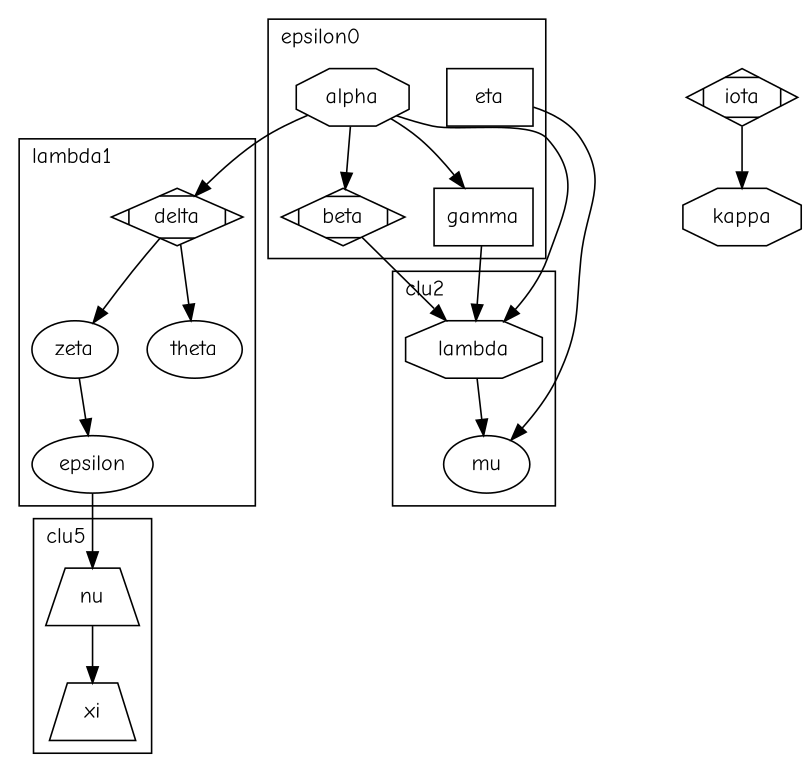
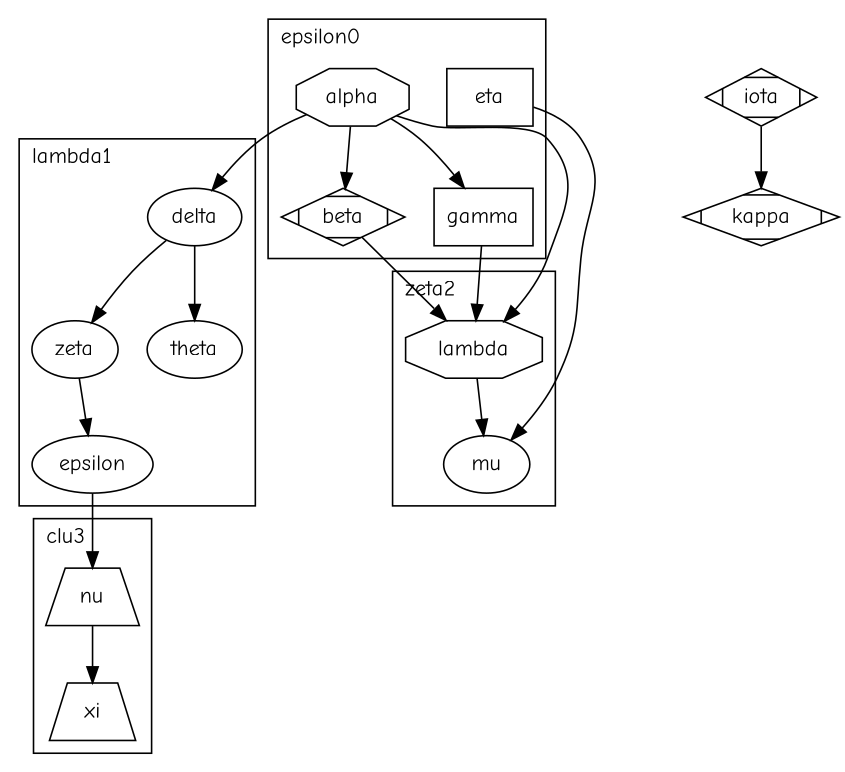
node "delta": shape Mdiamond -> ellipse
node "kappa": shape octagon -> Mdiamond
cluster "clu2": label "clu2" -> "zeta2"
cluster "clu5": label "clu5" -> "clu3"
